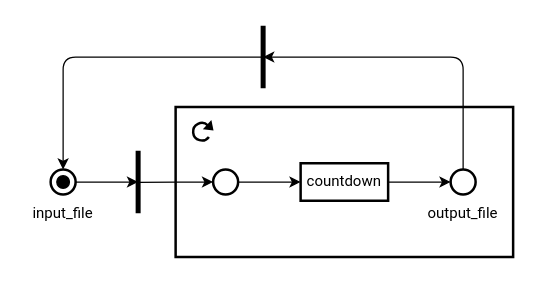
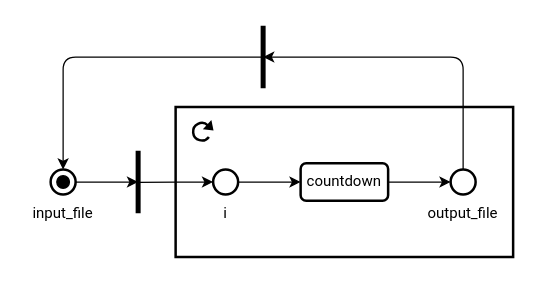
node "countdown": shape rectangle -> rounded rectangle
node "i": added
